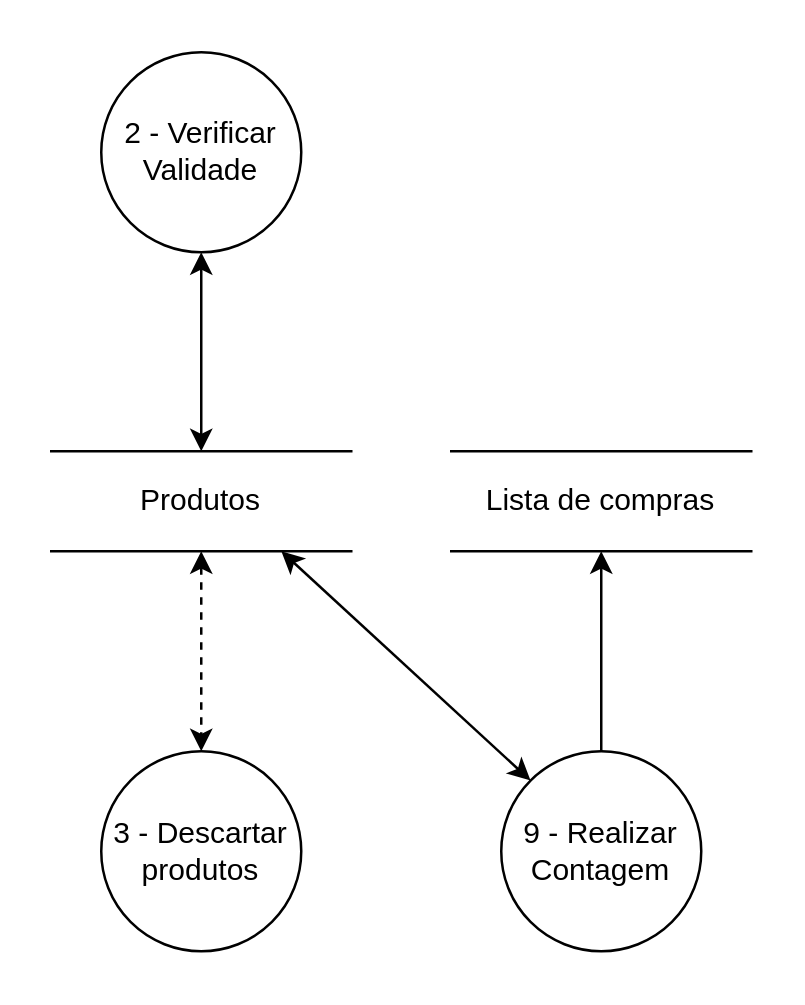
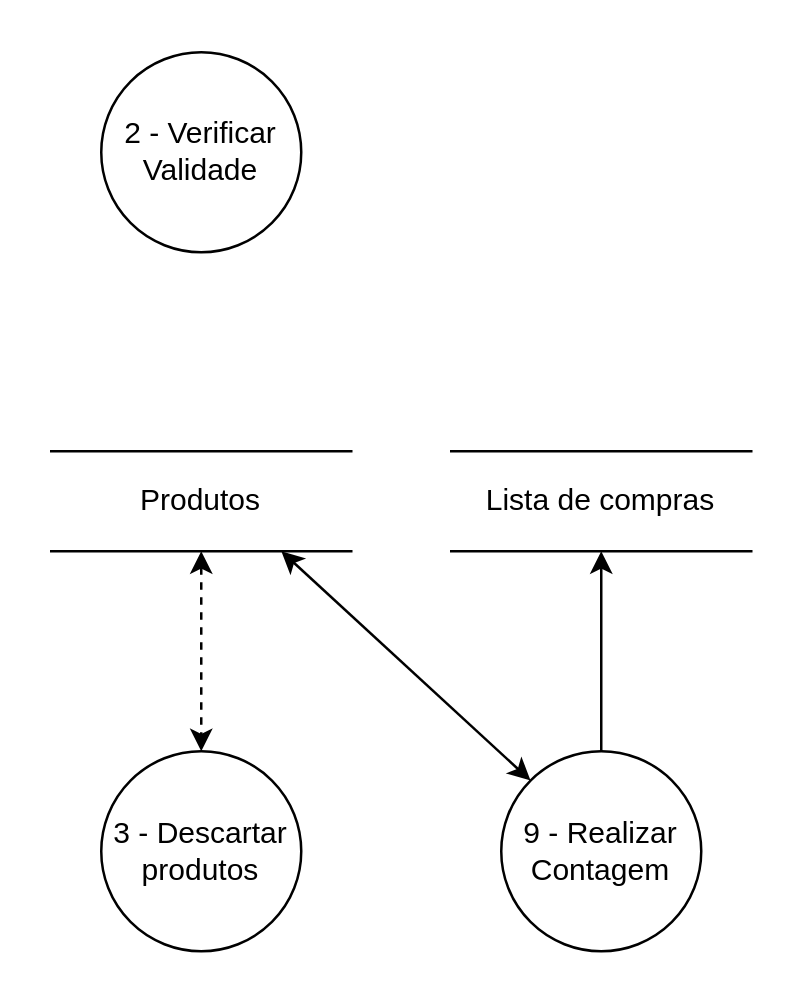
edge "2 - Verificar Validade" -- "Produtos": removed
